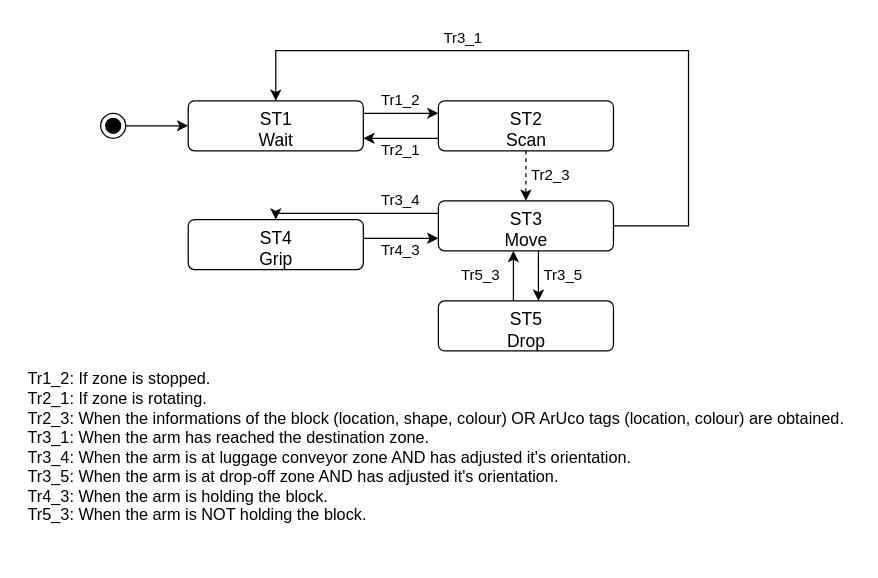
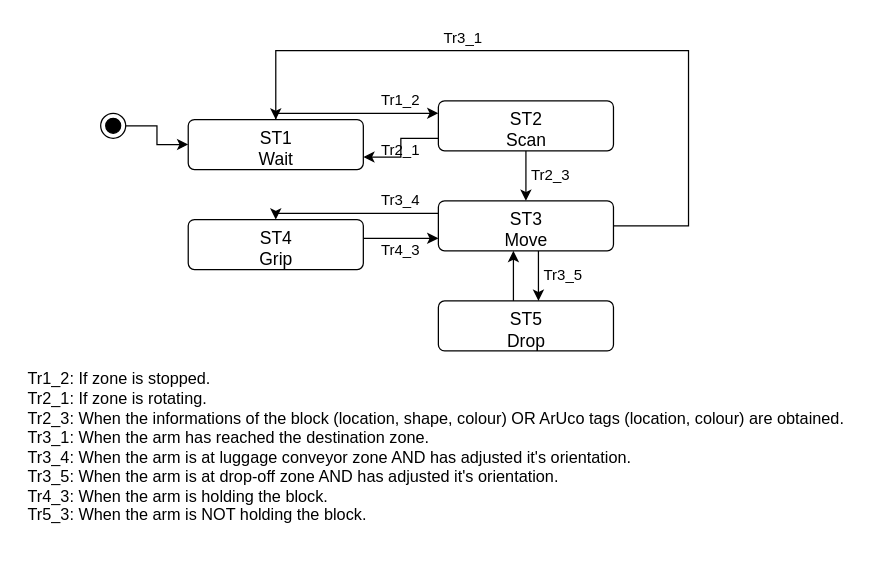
node "ST1 Wait": moved (276, 126) -> (276, 144)
edge "ST2 Scan" -> "ST3 Move": style dashed -> solid
node "Tr5_3": removed
